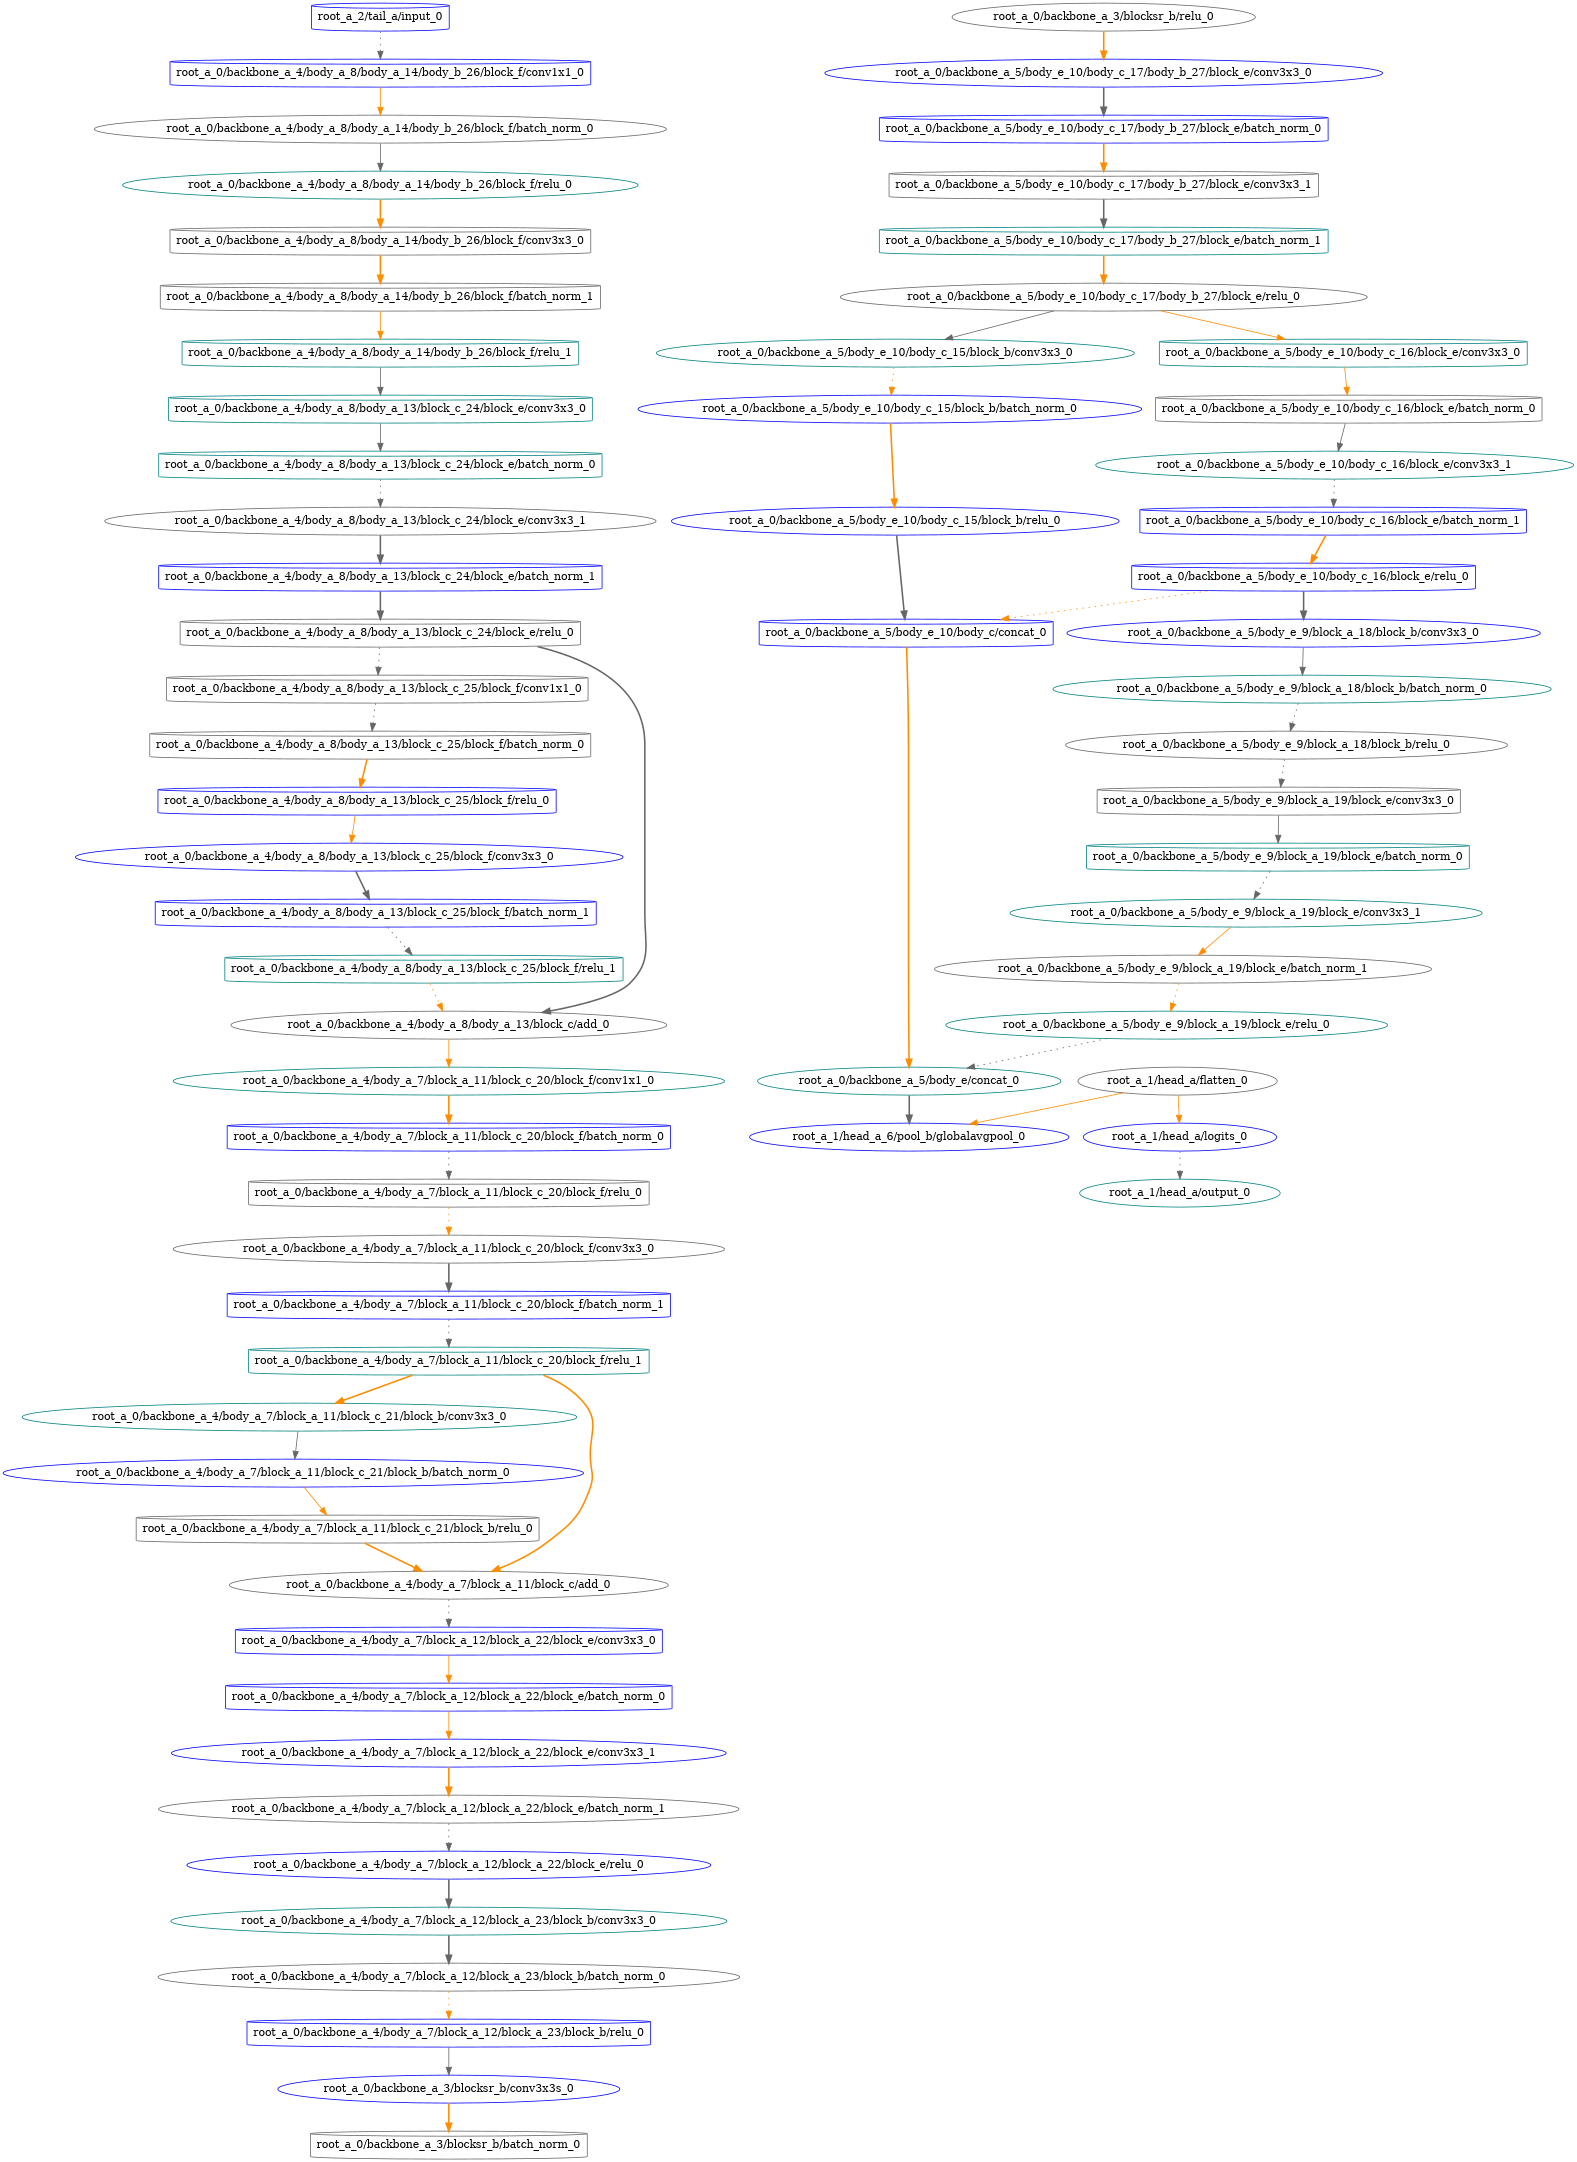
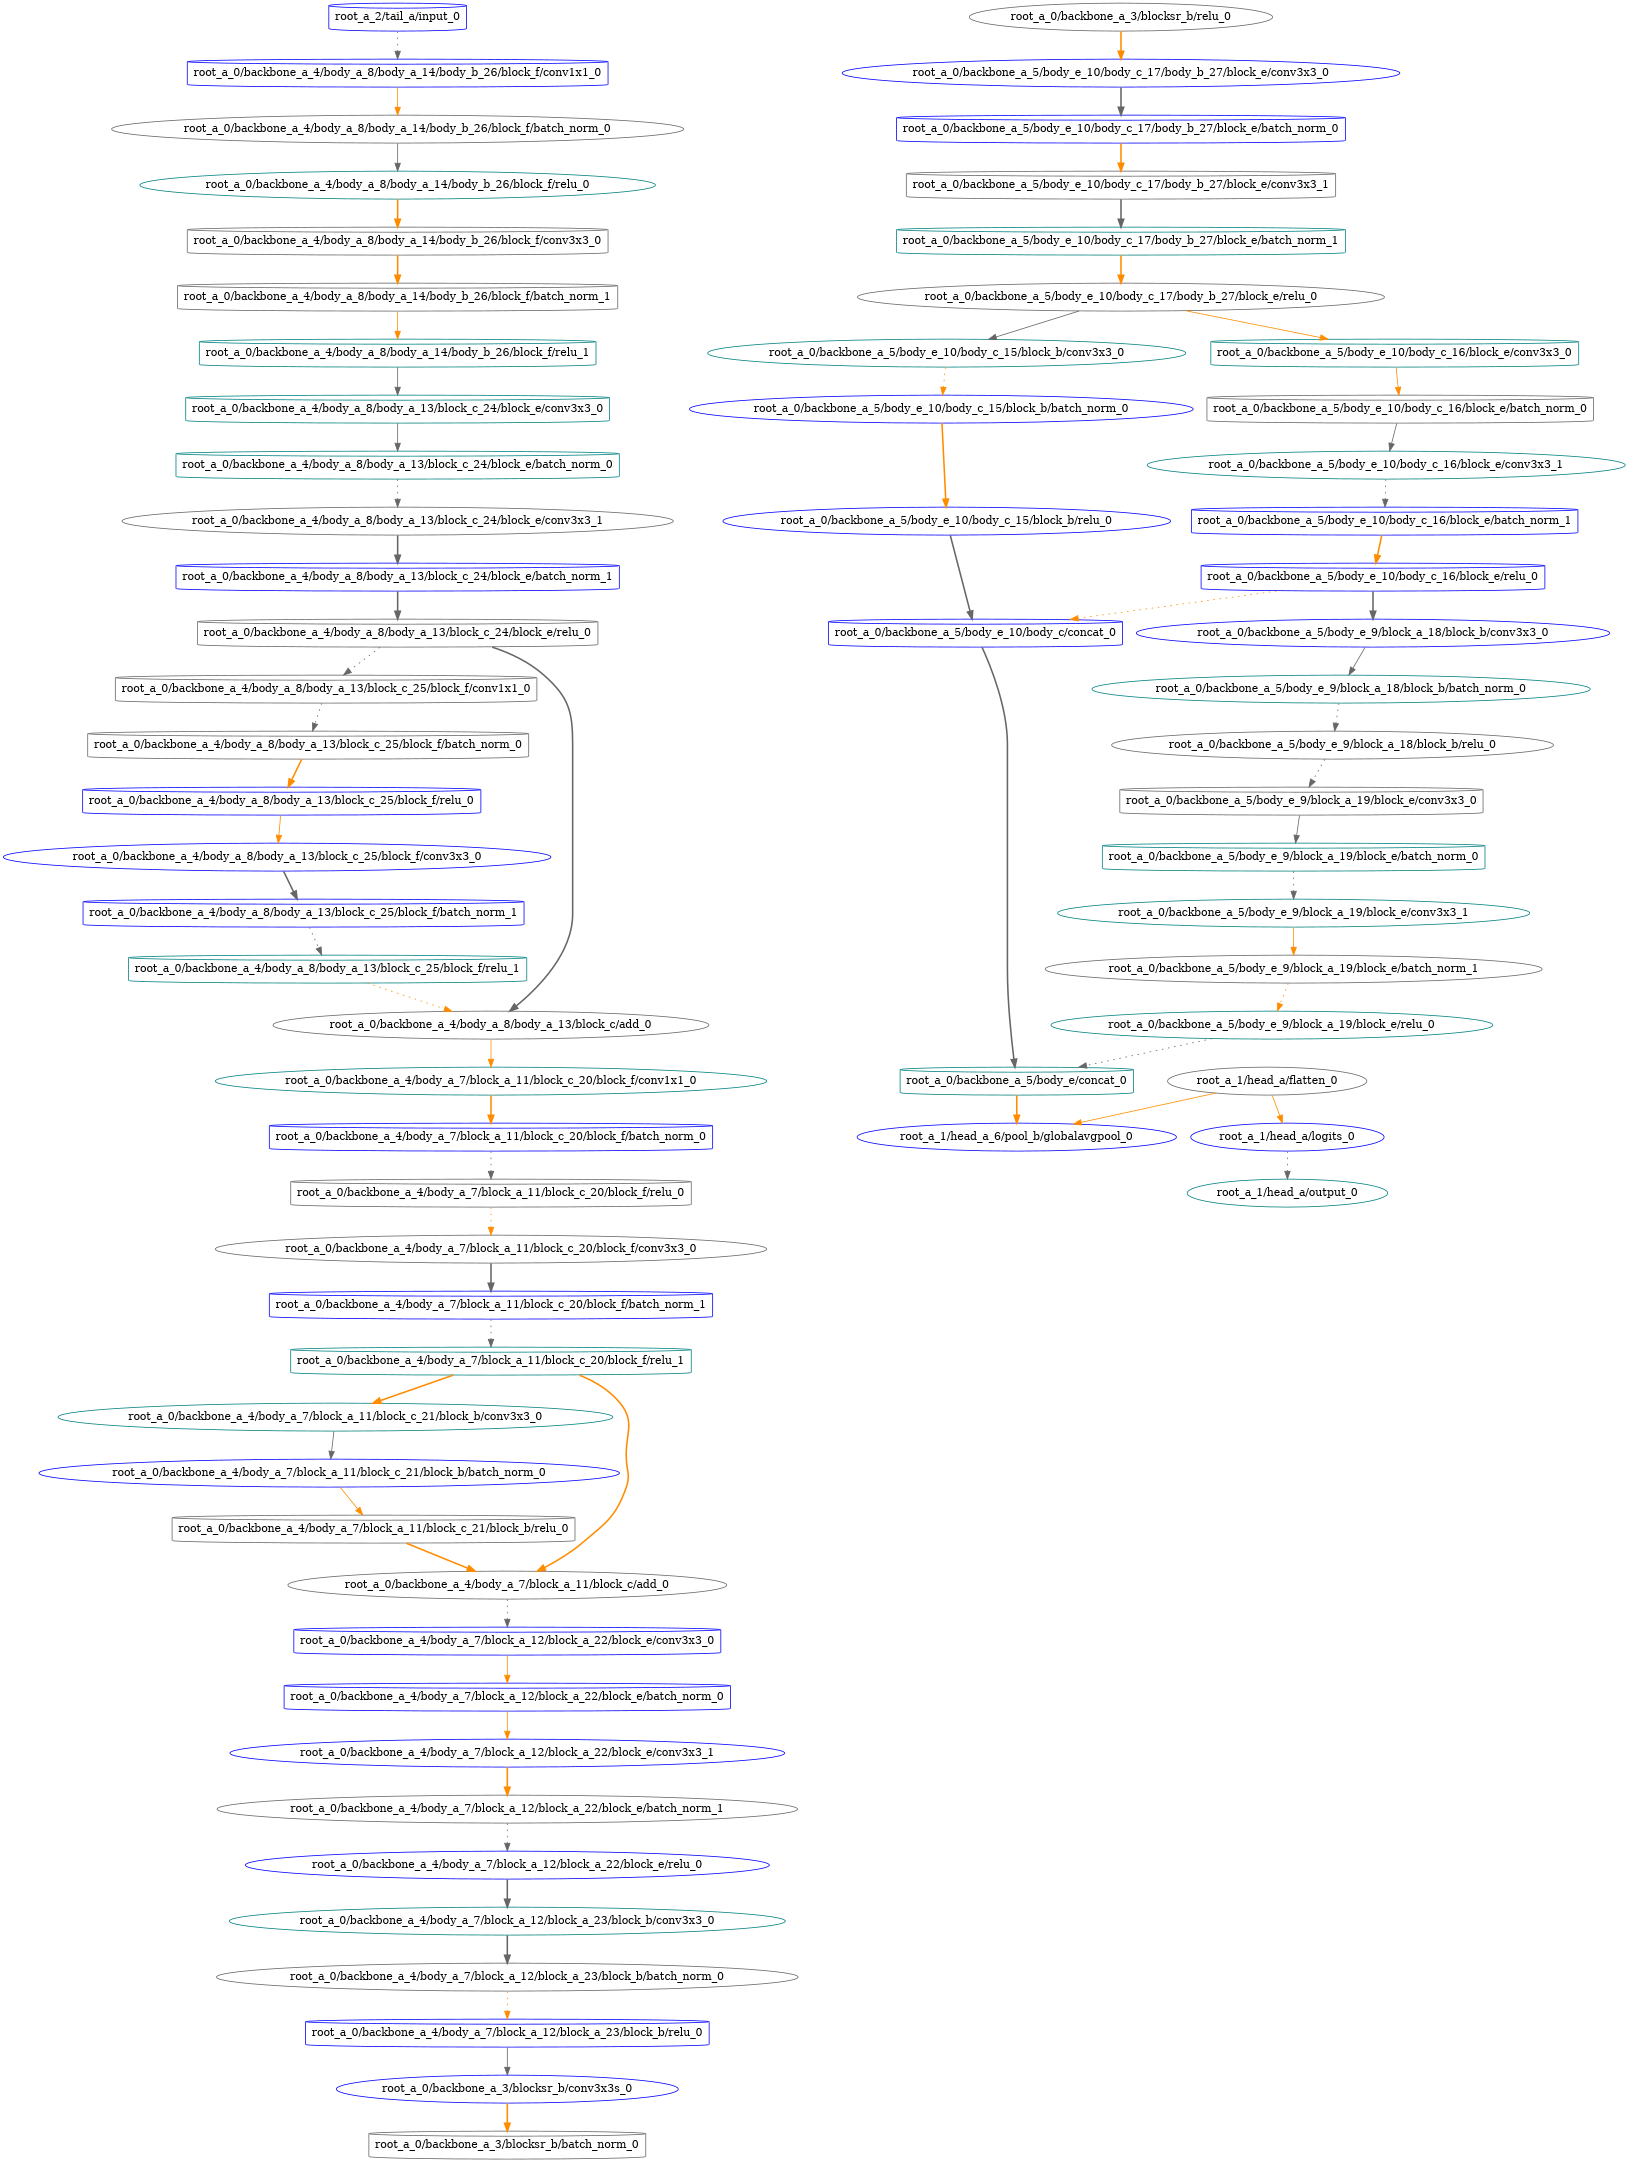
edge "root_a_0/backbone_a_5/body_e_10/body_c/concat_0" -> "root_a_0/backbone_a_5/body_e/concat_0": color darkorange -> gray40
node "root_a_0/backbone_a_5/body_e/concat_0": shape ellipse -> cylinder
edge "root_a_0/backbone_a_5/body_e/concat_0" -> "root_a_1/head_a_6/pool_b/globalavgpool_0": color gray40 -> darkorange
